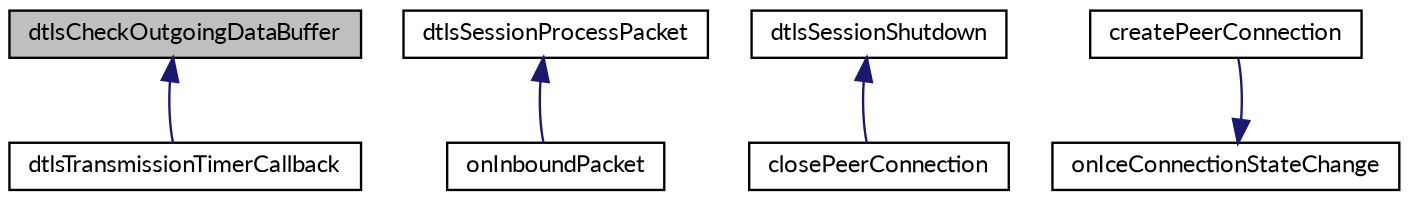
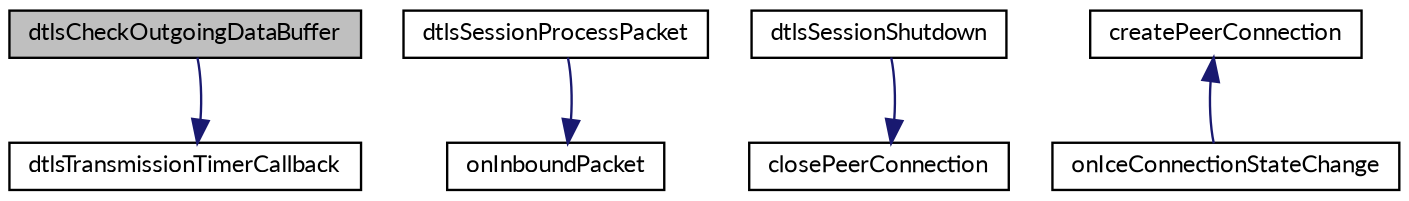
edge "createPeerConnection" -> "onIceConnectionStateChange": reversed
edge "dtlsTransmissionTimerCallback" -> "dtlsCheckOutgoingDataBuffer": reversed
edge "onInboundPacket" -> "dtlsSessionProcessPacket": reversed
edge "closePeerConnection" -> "dtlsSessionShutdown": reversed
